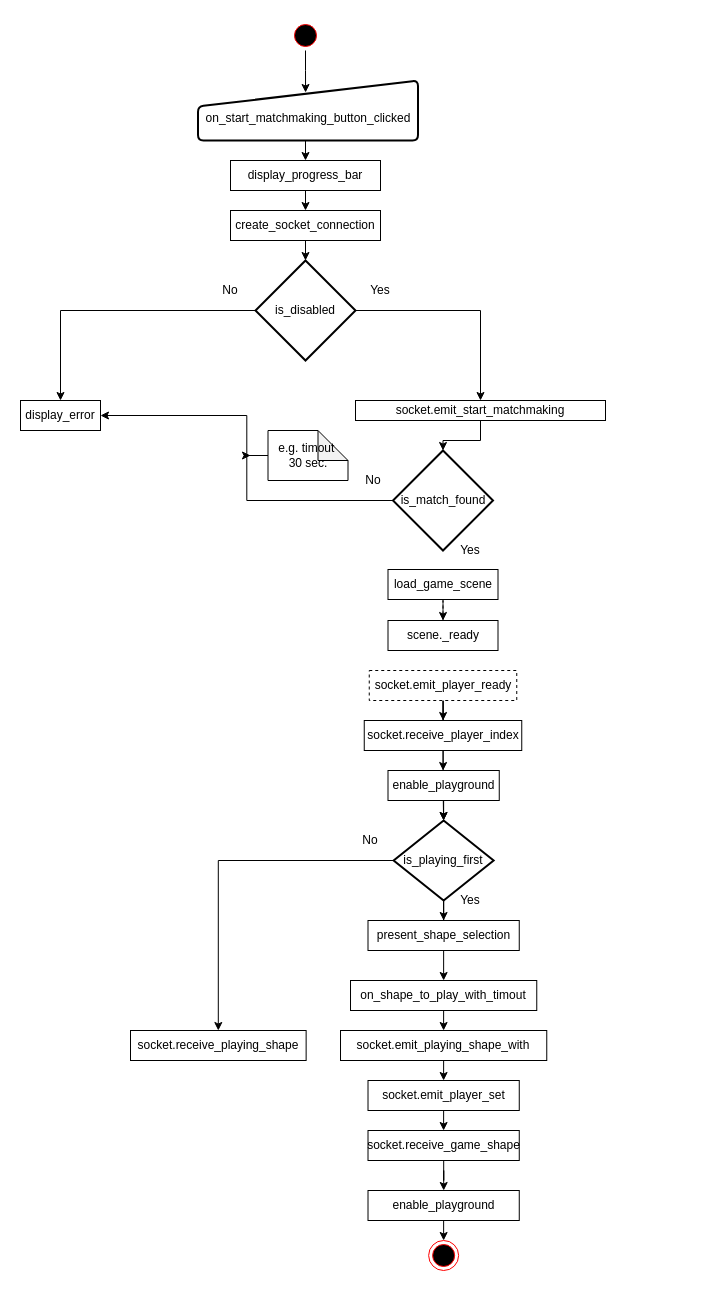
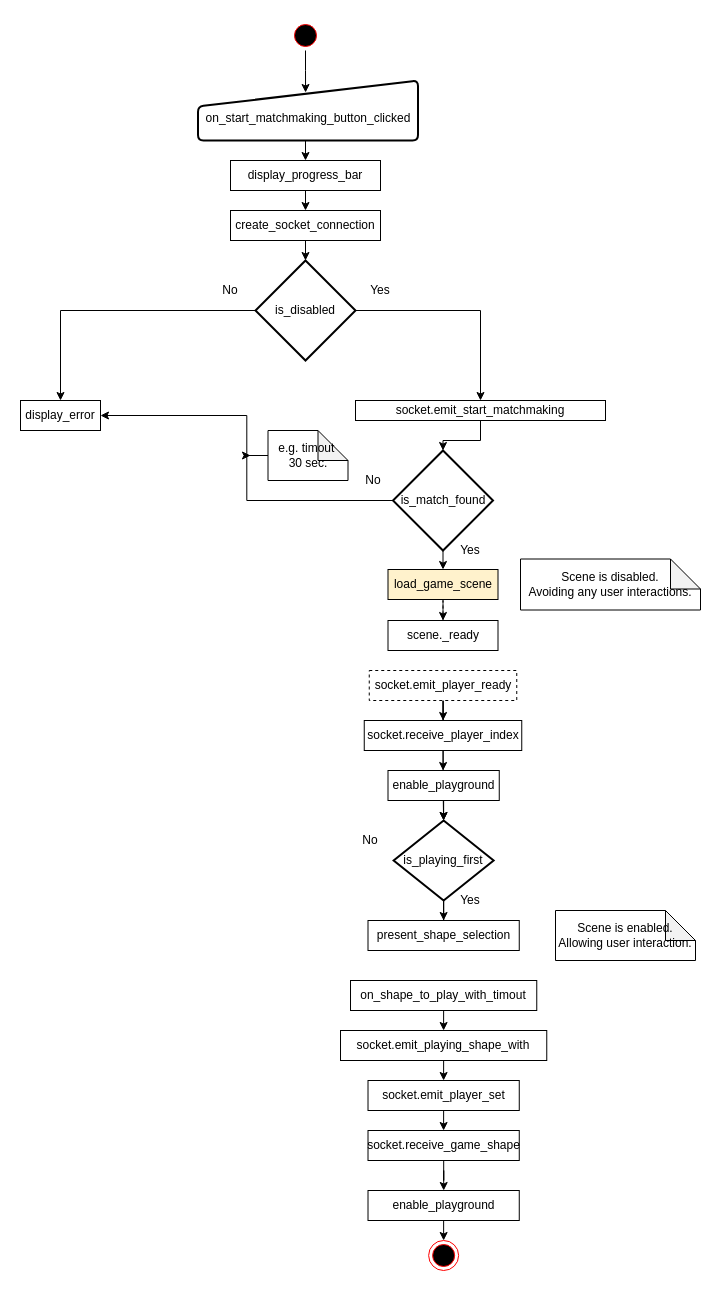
edge "is_match_found" -> "load_game_scene": added
node "load_game_scene": fillcolor #ffffff -> #fff2cc
node "Scene is disabled. Avoiding any user interactions.": added
edge "is_playing_first" -> "socket.receive_playing_shape": removed
node "Scene is enabled. Allowing user interaction.": added
edge "present_shape_selection" -> "on_shape_to_play_with_timout": removed
node "socket.receive_playing_shape": removed
